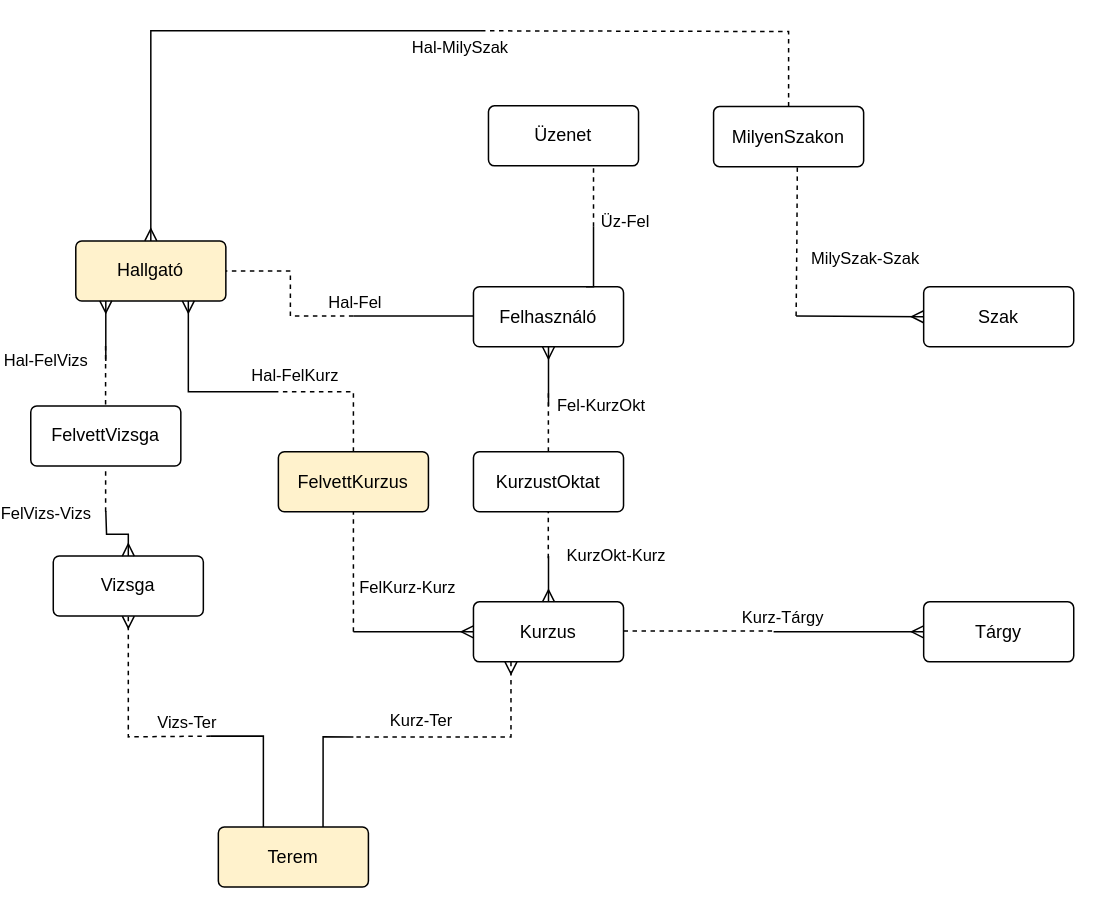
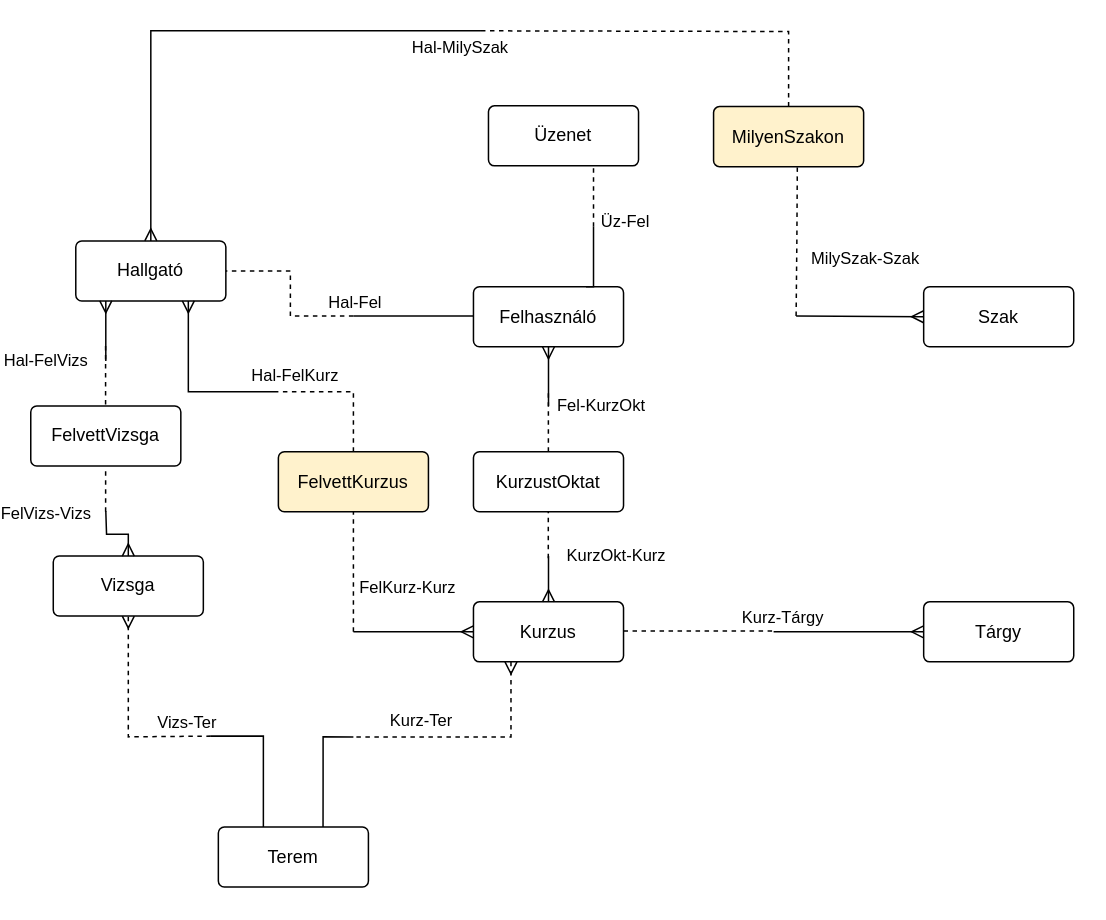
node "MilyenSzakon": fillcolor #ffffff -> #fff2cc
node "Hallgató": fillcolor #fff2cc -> #ffffff
node "Terem": fillcolor #fff2cc -> #ffffff
